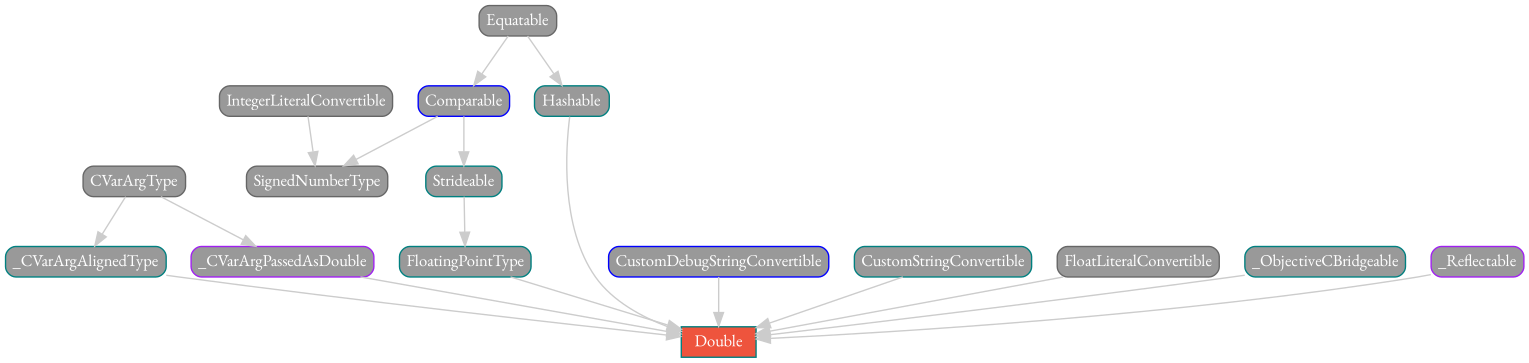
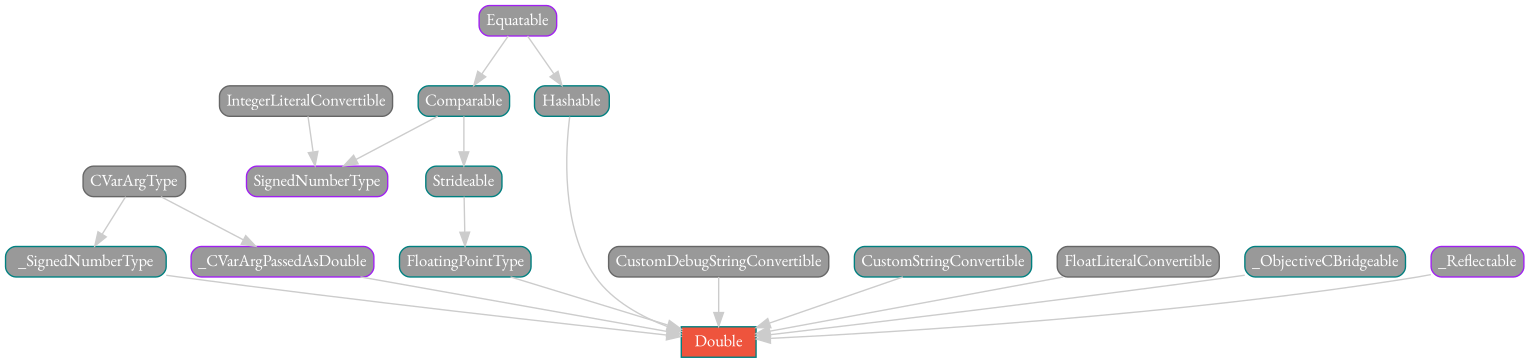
node "Equatable": color gray40 -> purple
node "Comparable": color blue -> teal
node "SignedNumberType": color gray40 -> purple
node "_CVarArgAlignedType": label "_CVarArgAlignedType" -> "_SignedNumberType"
node "CustomDebugStringConvertible": color blue -> gray40
